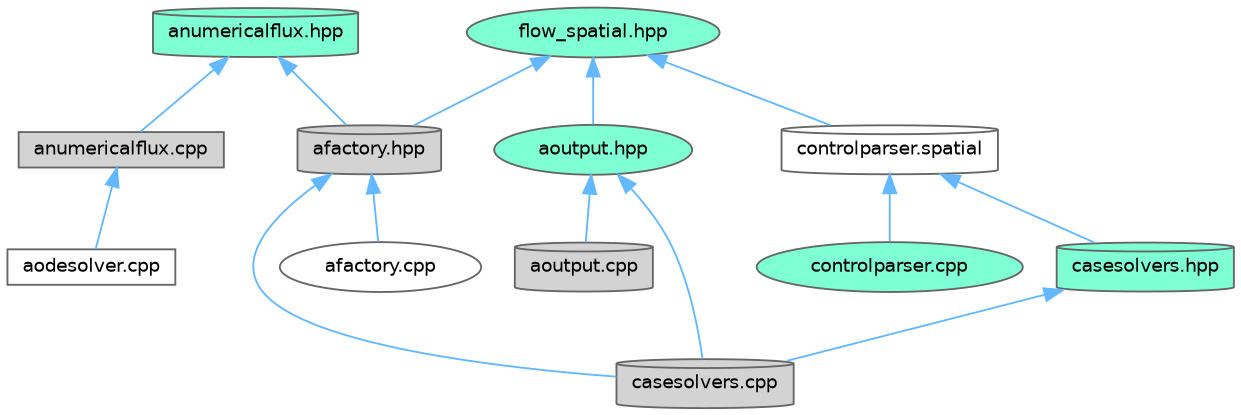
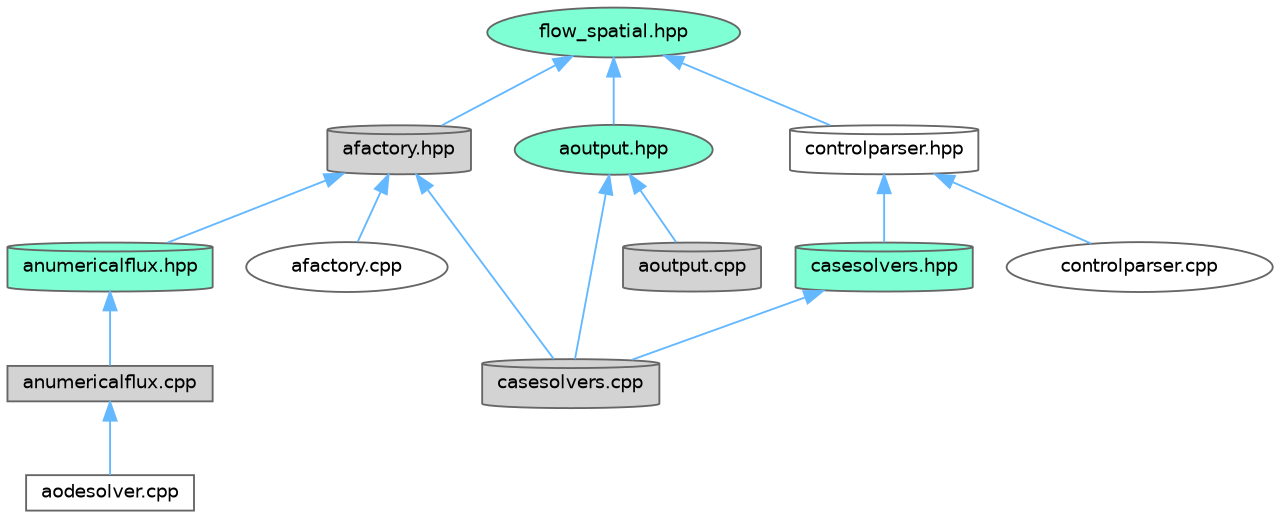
edge "afactory.hpp" -> "anumericalflux.hpp": reversed
node "controlparser.spatial": label "controlparser.spatial" -> "controlparser.hpp"
node "controlparser.cpp": fillcolor aquamarine -> white
